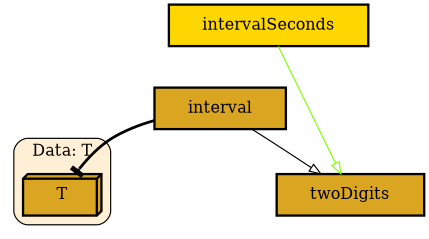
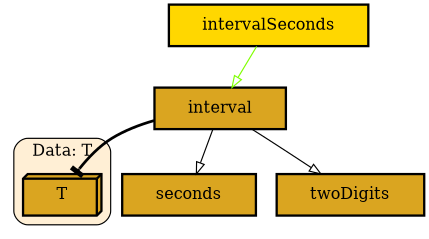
edge "intervalSeconds" -> "twoDigits": now "intervalSeconds" -> "interval"
node "seconds": added
